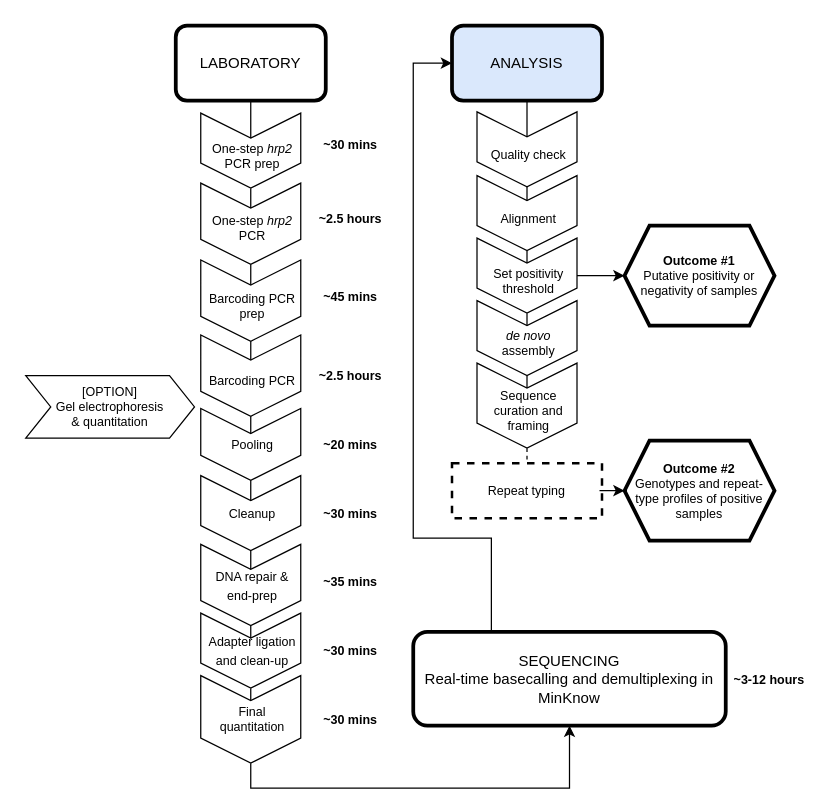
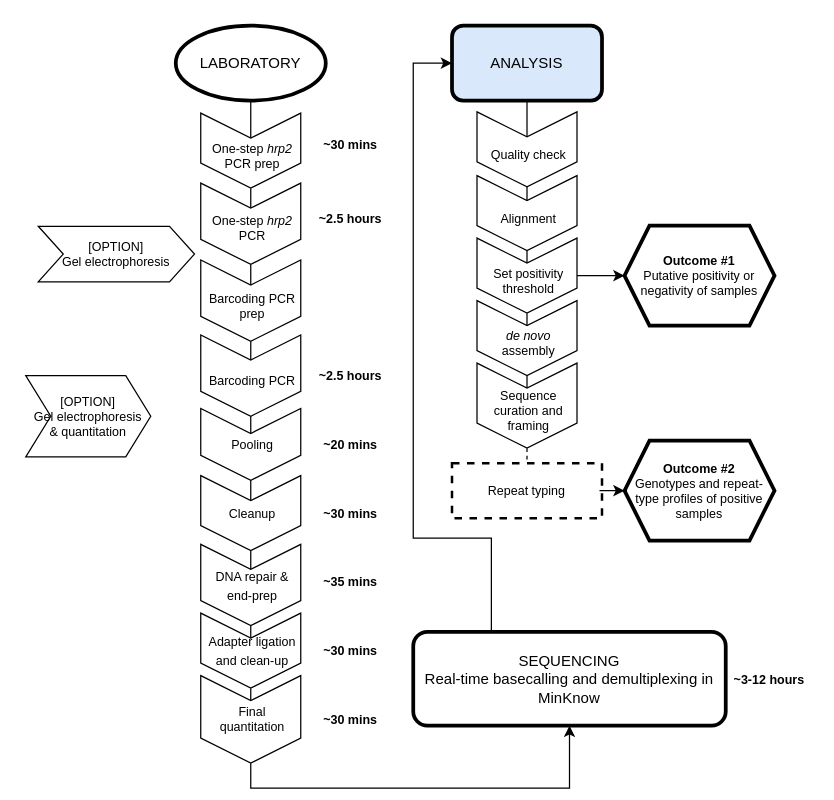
node "LABORATORY": shape rounded rectangle -> ellipse
node "[OPTION] Gel electrophoresis": added
node "~45 mins": removed
node "[OPTION] Gel electrophoresis & quantitation": size 169x63 -> 125x81
